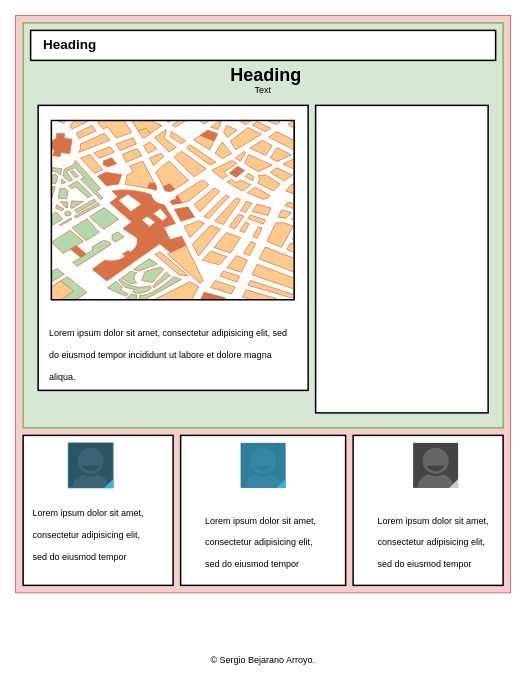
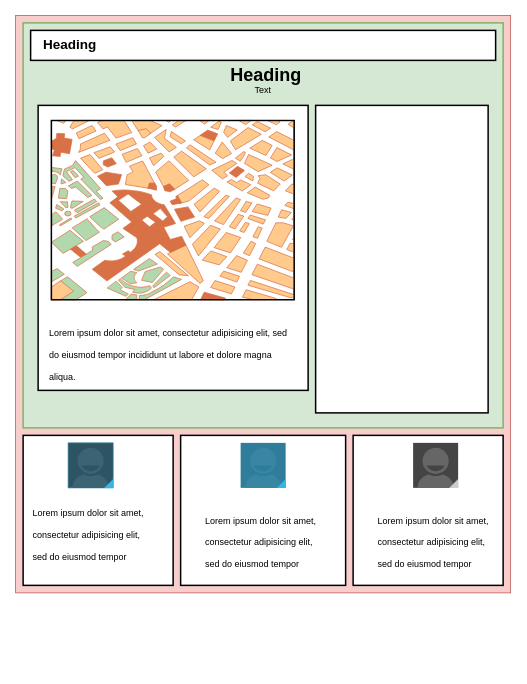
node "© Sergio Bejarano Arroyo.": removed
